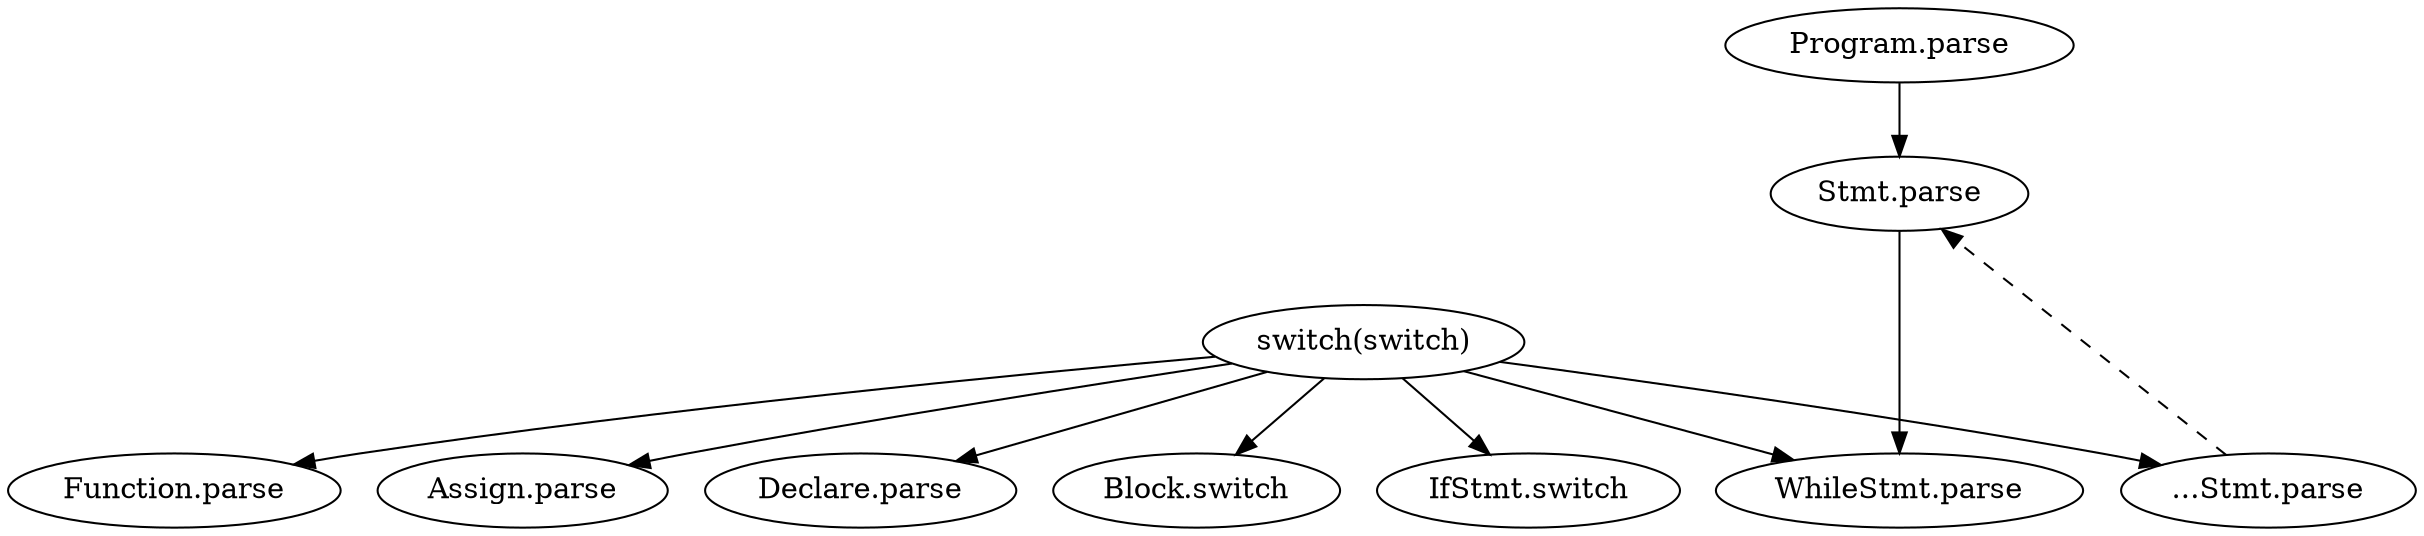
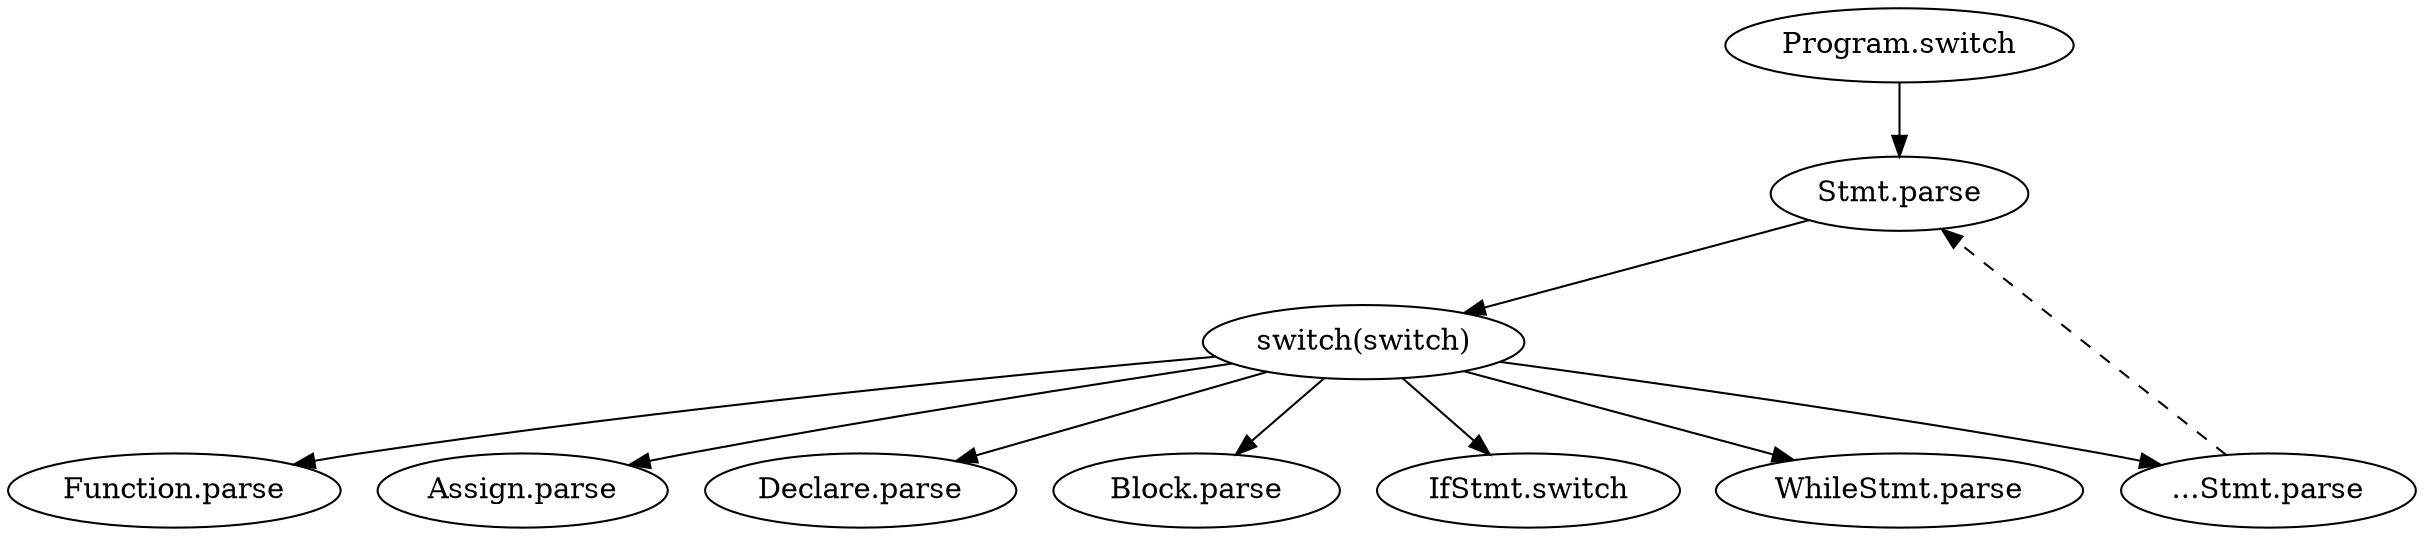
node "Program.parse": label "Program.parse" -> "Program.switch"
edge "Stmt.parse" -> "WhileStmt.parse": now "Stmt.parse" -> "switch(switch)"
node "Block.switch": label "Block.switch" -> "Block.parse"
